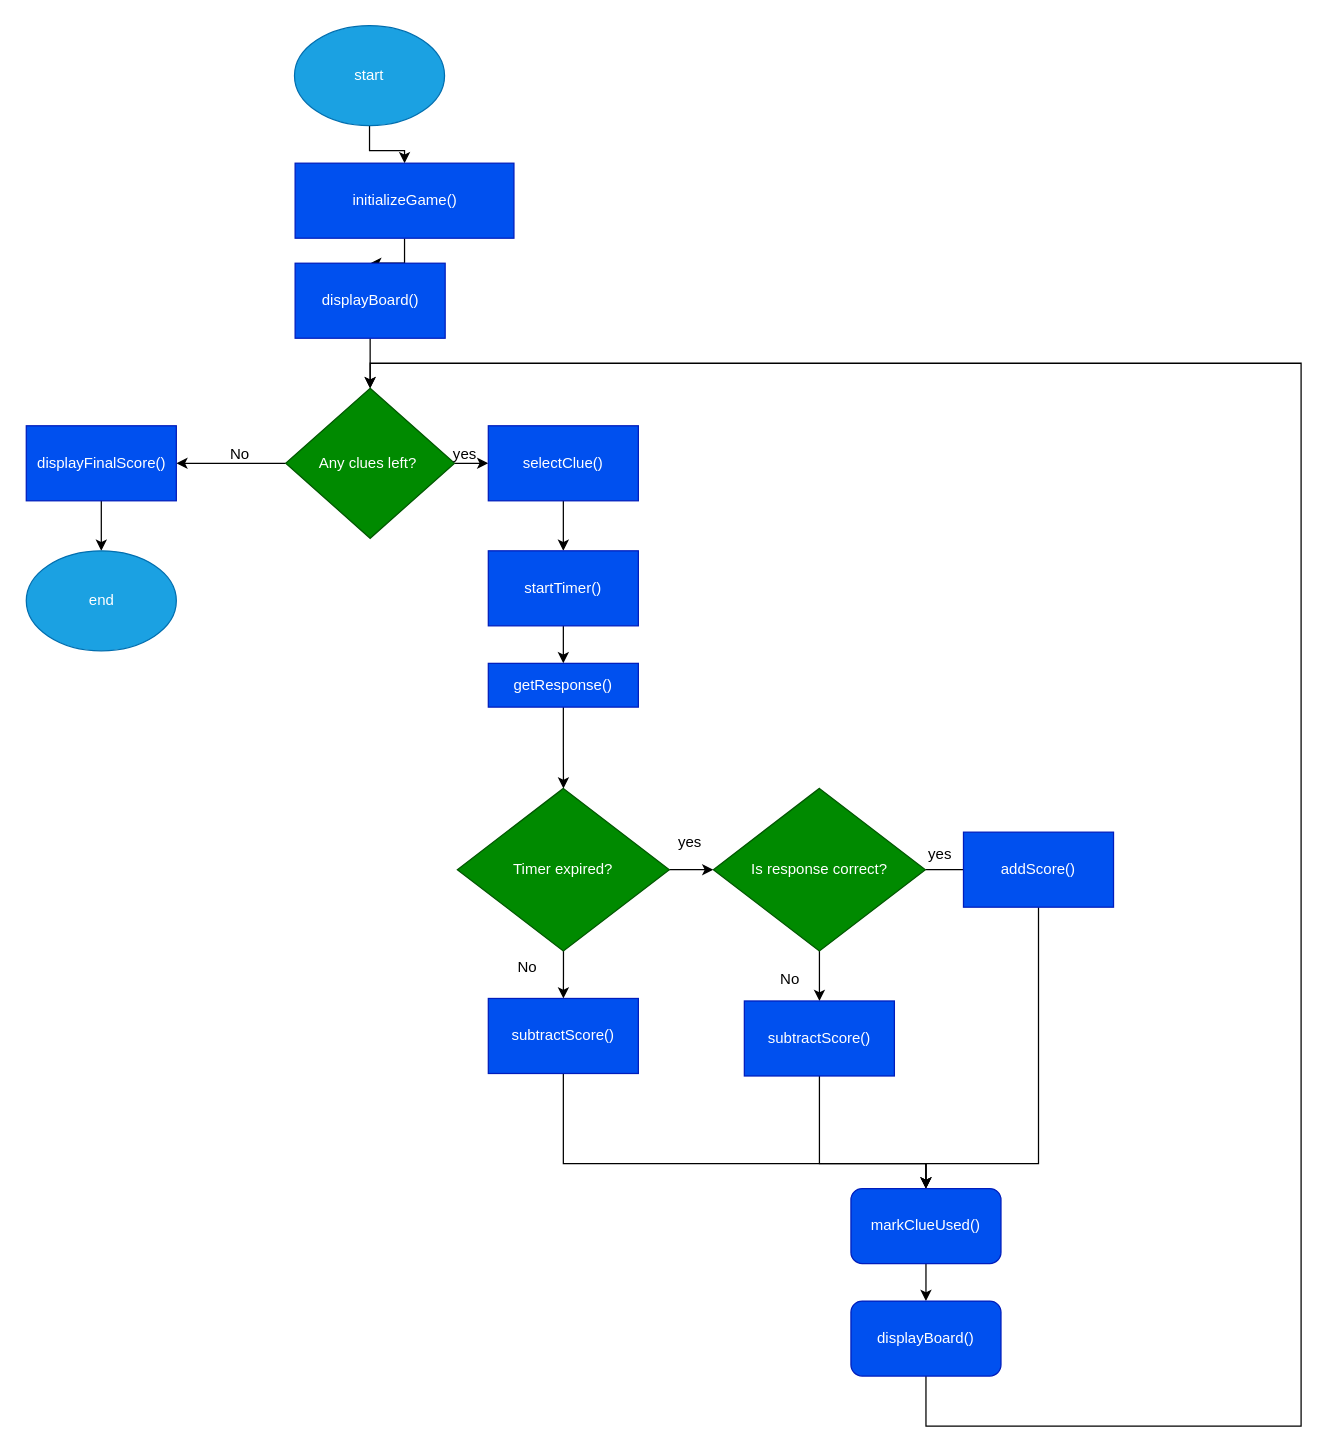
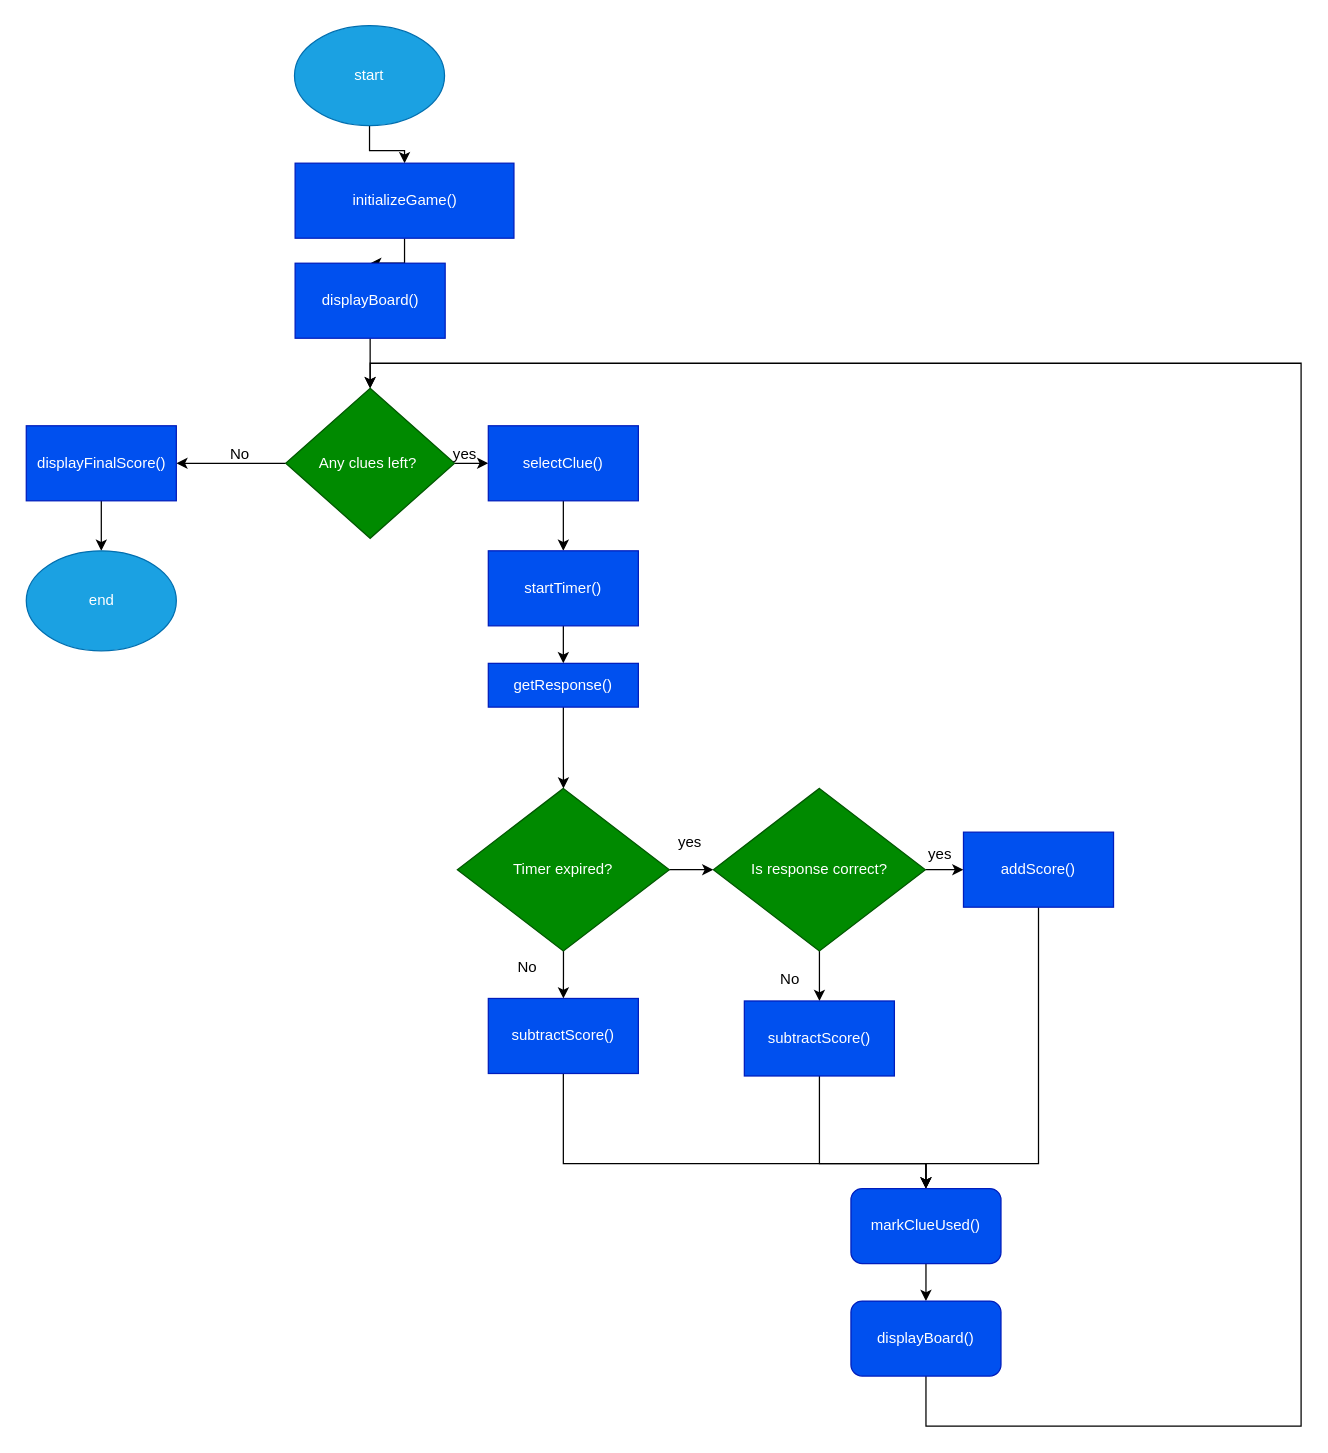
edge "Is response correct?" -- "addScore()": arrowhead none -> classic
